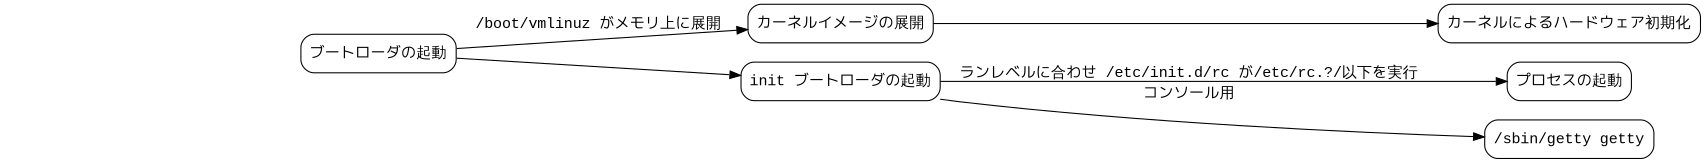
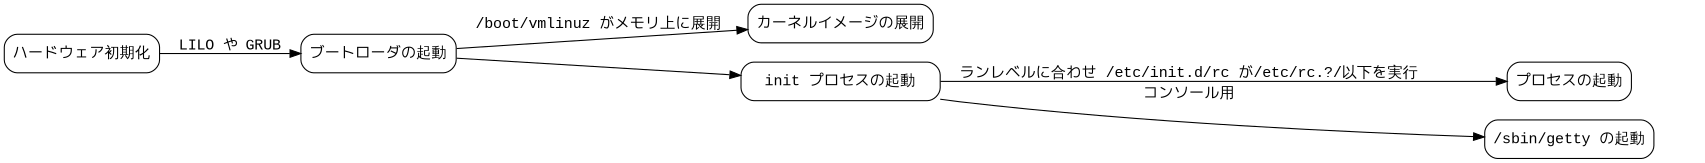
node "カーネルによるハードウェア初期化": removed
node "ハードウェア初期化": added
node "init ブートローダの起動": label "init ブートローダの起動" -> "init プロセスの起動"
node "/sbin/getty getty": label "/sbin/getty getty" -> "/sbin/getty の起動"
